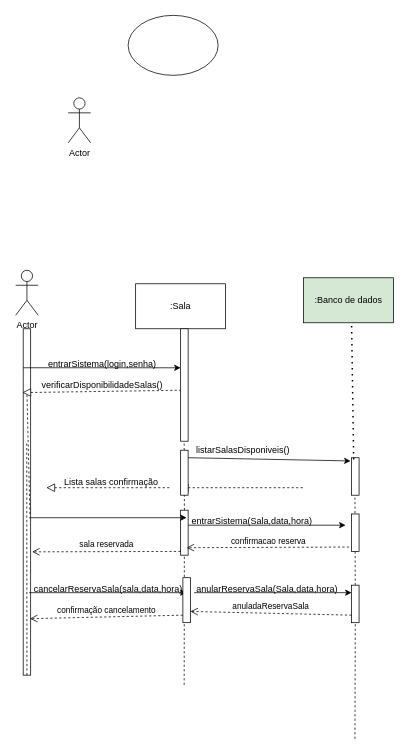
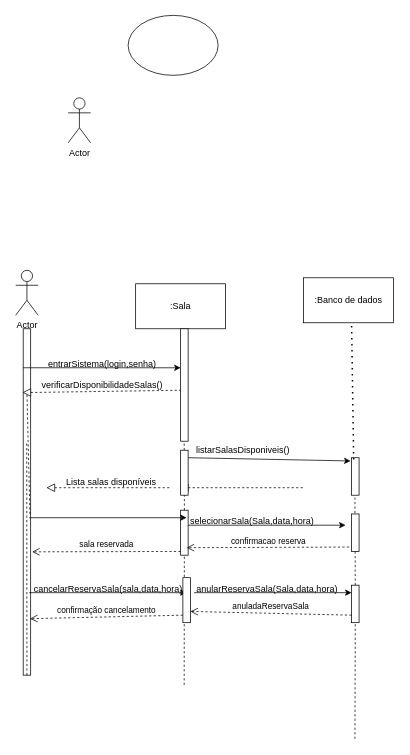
node ":Banco de dados": fillcolor #d5e8d4 -> #ffffff
node "Lista salas confirmação": label "Lista salas confirmação" -> "Lista salas disponíveis"
node "entrarSistema(Sala,data,hora)": label "entrarSistema(Sala,data,hora)" -> "selecionarSala(Sala,data,hora)"
